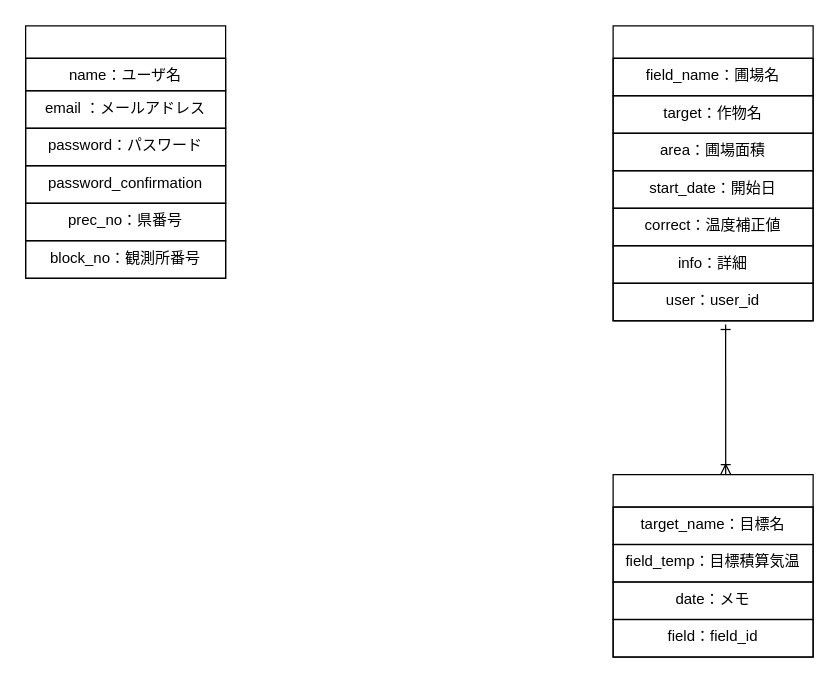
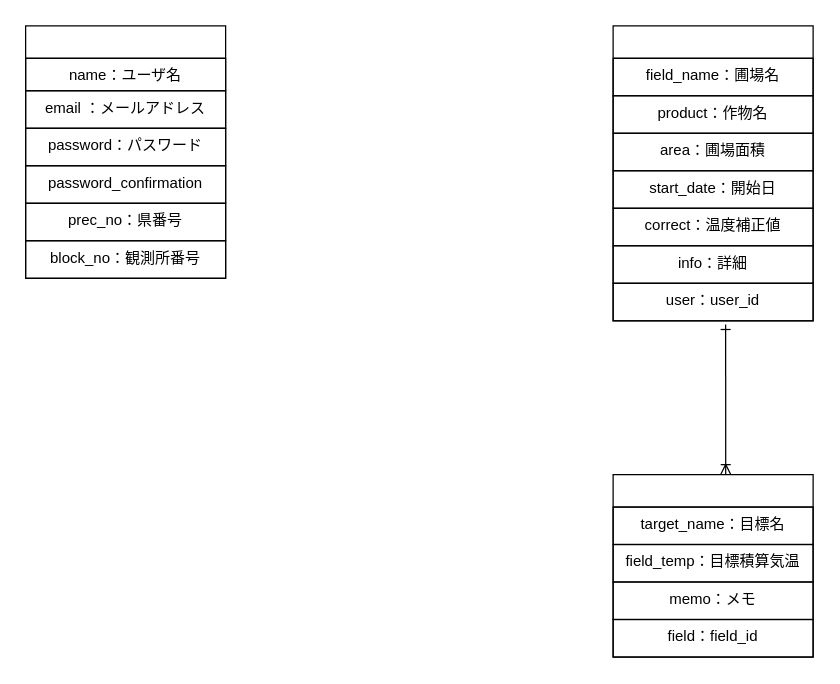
node "target：作物名": label "target：作物名" -> "product：作物名"
node "date：メモ": label "date：メモ" -> "memo：メモ"
